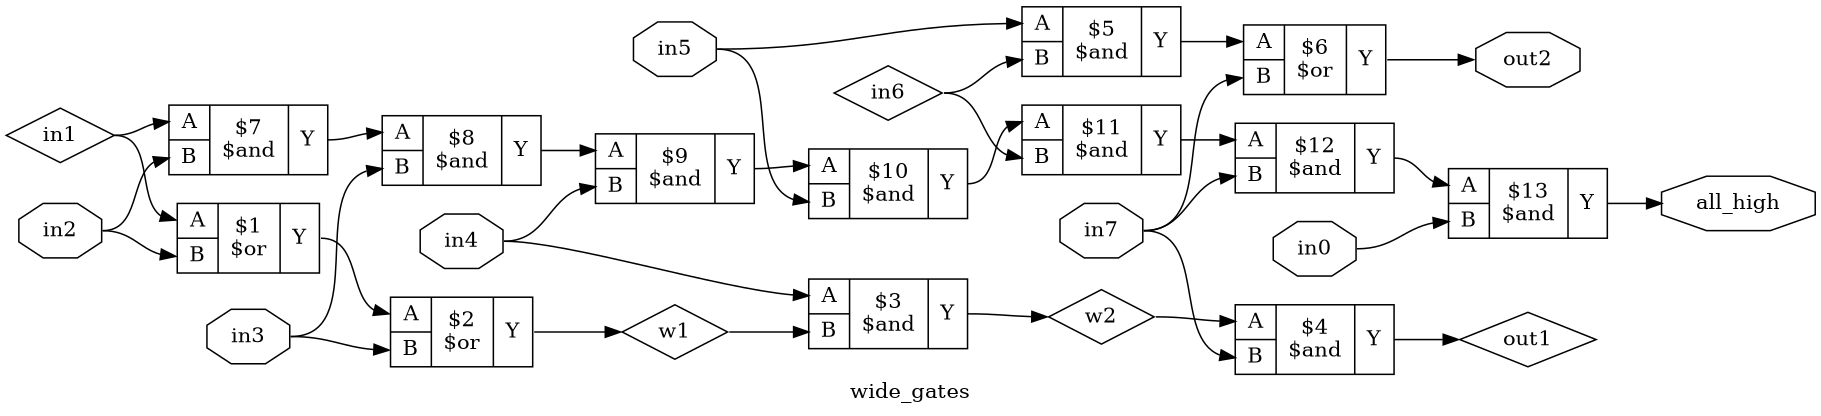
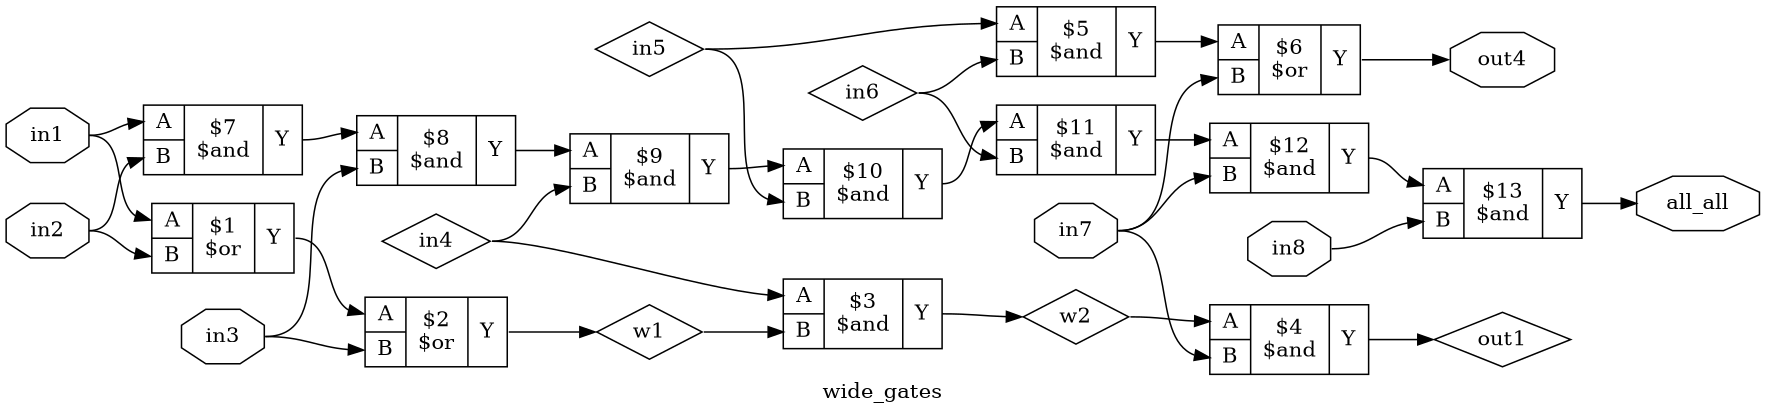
node "in5": shape octagon -> diamond
node "out2": label "out2" -> "out4"
node "in1": shape diamond -> octagon
node "all_high": label "all_high" -> "all_all"
node "in4": shape octagon -> diamond
node "in0": label "in0" -> "in8"
